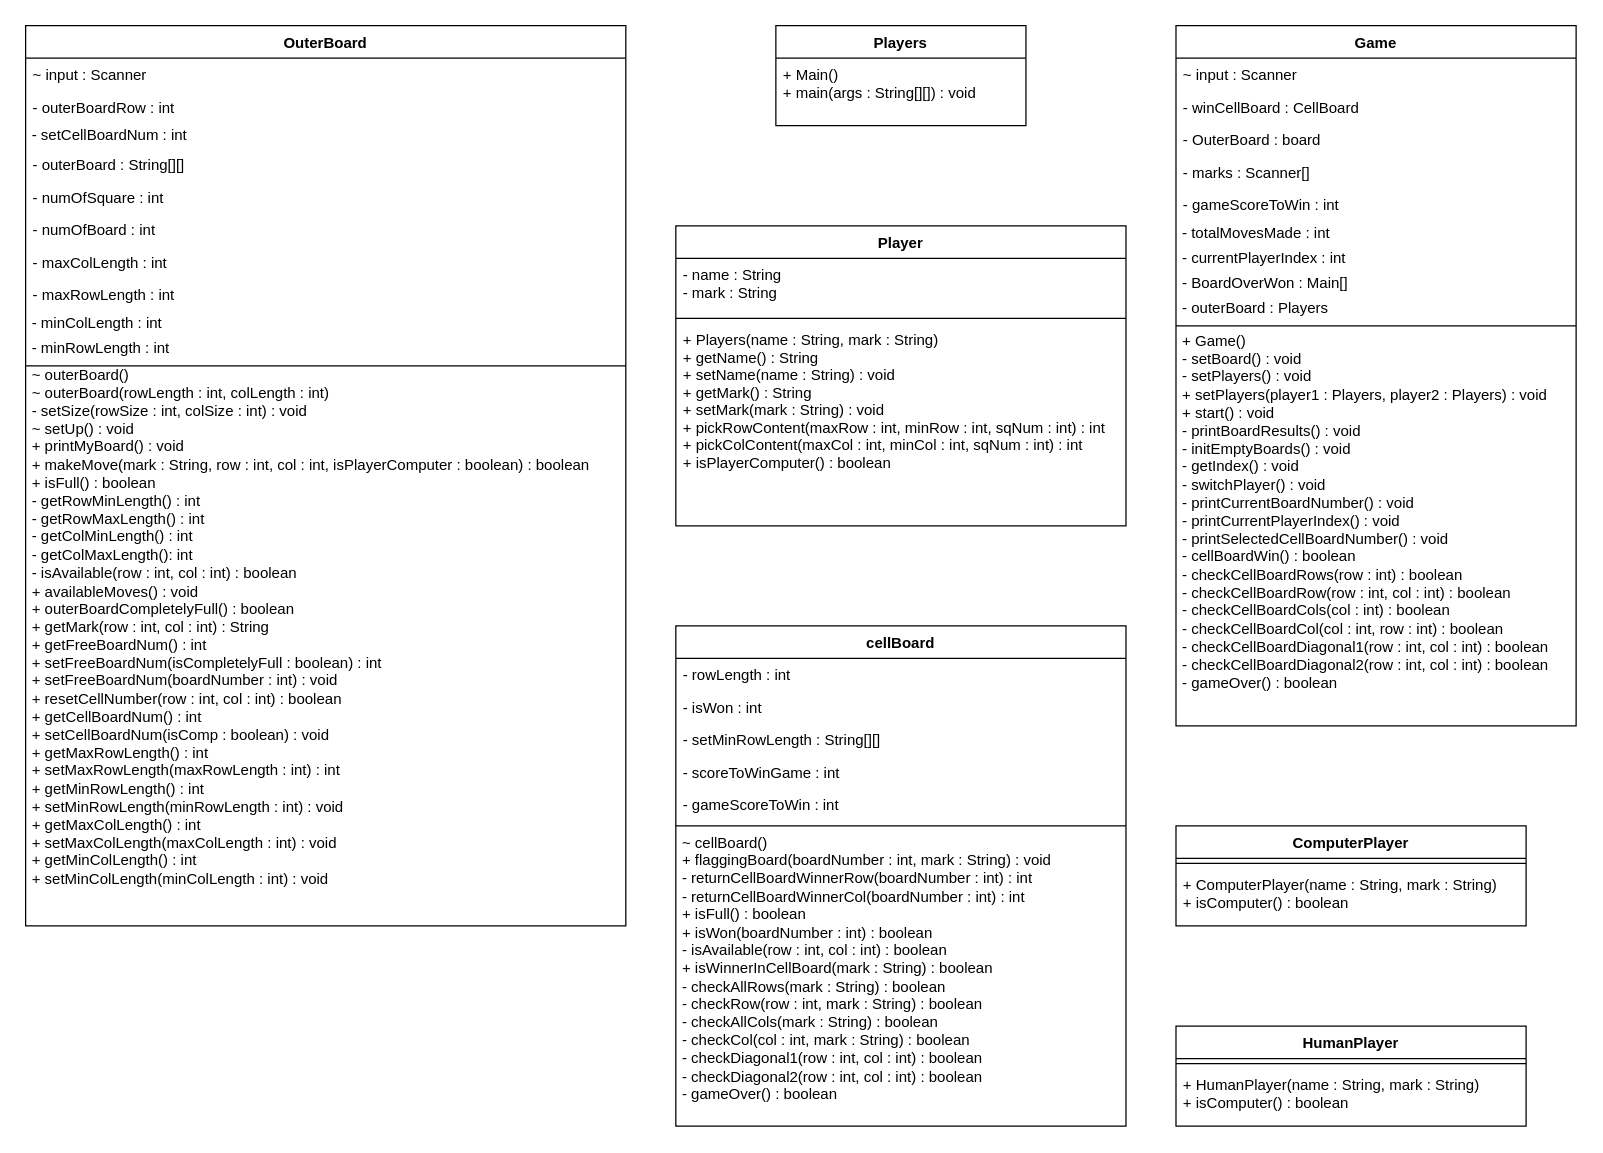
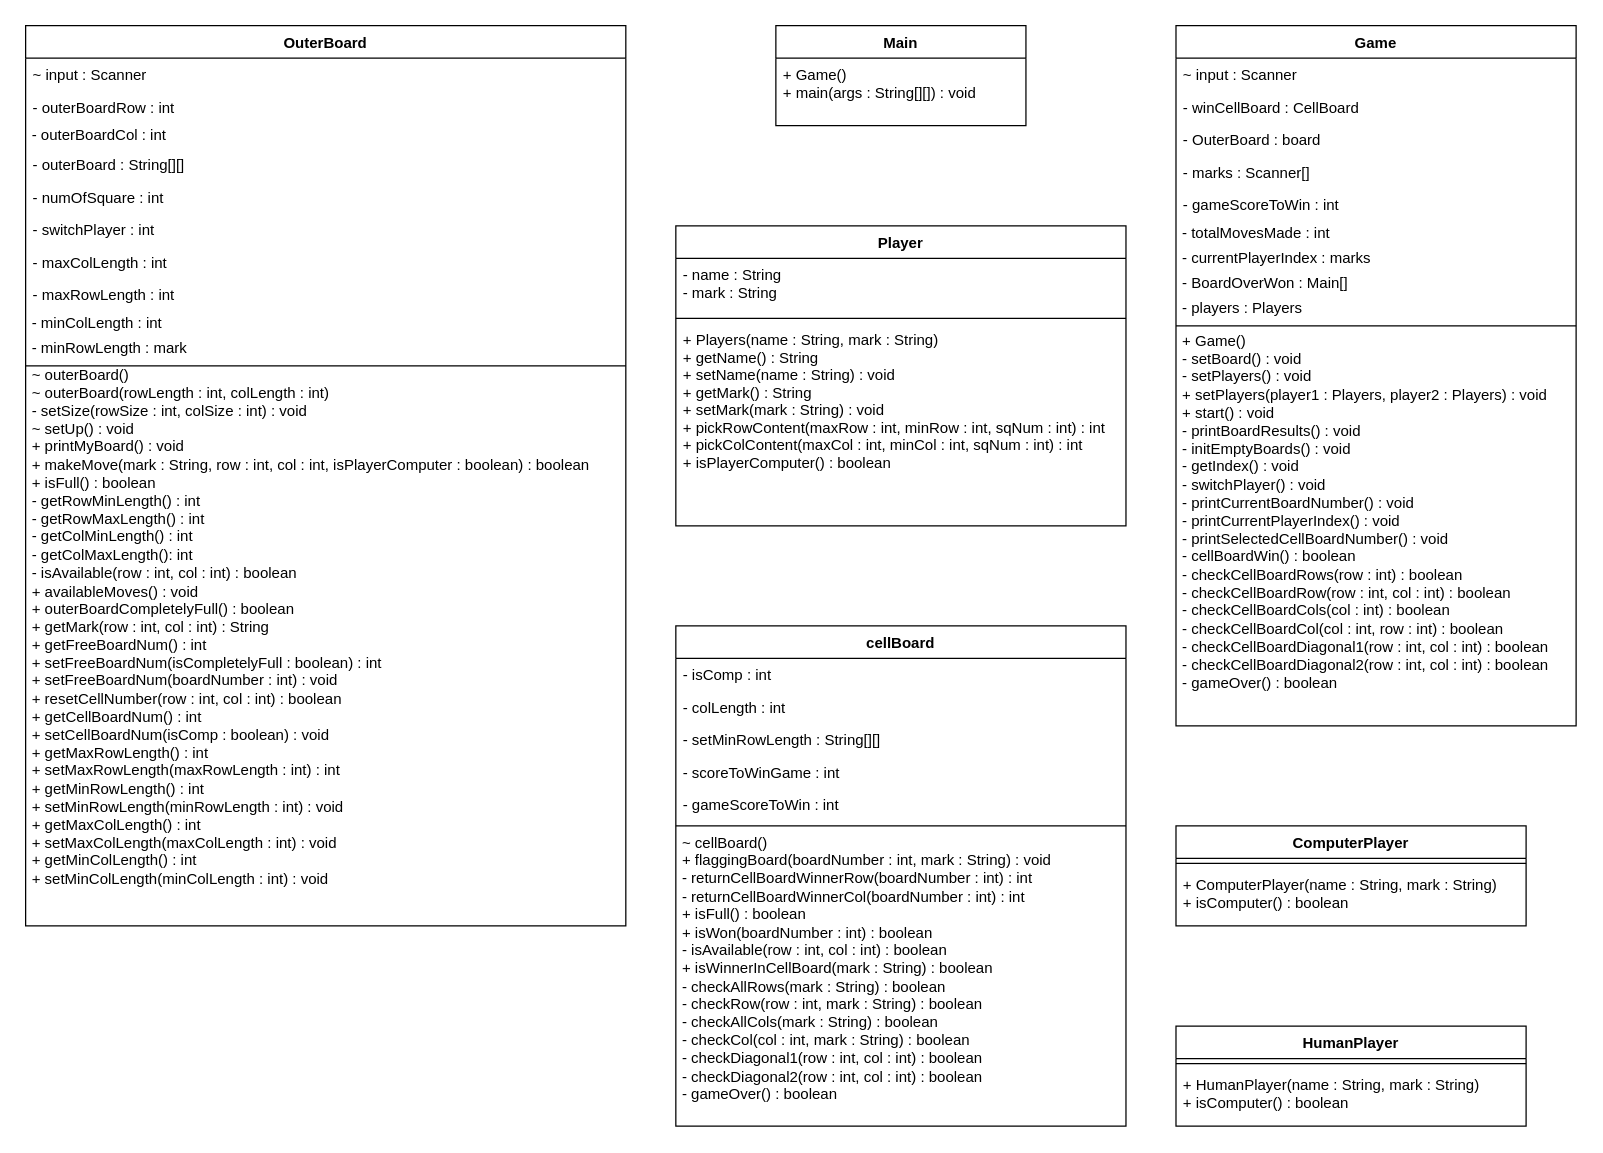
node "Players": label "Players" -> "Main"
node "+ Main() + main(args : String[][]) : void": label "+ Main() + main(args : String[][]) : void" -> "+ Game() + main(args : String[][]) : void"
node "- setCellBoardNum : int": label "- setCellBoardNum : int" -> "- outerBoardCol : int"
node "- numOfBoard : int": label "- numOfBoard : int" -> "- switchPlayer : int"
node "- currentPlayerIndex : int": label "- currentPlayerIndex : int" -> "- currentPlayerIndex : marks"
node "- outerBoard : Players": label "- outerBoard : Players" -> "- players : Players"
node "- minRowLength : int": label "- minRowLength : int" -> "- minRowLength : mark"
node "- rowLength : int": label "- rowLength : int" -> "- isComp : int"
node "- isWon : int": label "- isWon : int" -> "- colLength : int"
